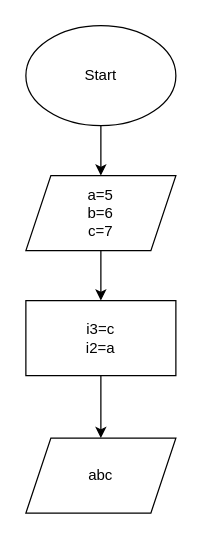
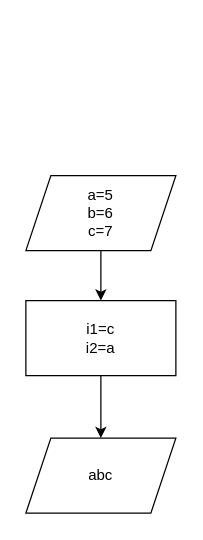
node "Start": removed
edge "Start" -> "a=5 b=6 c=7": removed
node "i3=c i2=a": label "i3=c i2=a" -> "i1=c i2=a"
